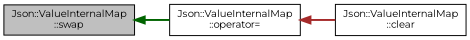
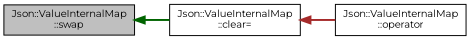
node "Json::ValueInternalMap ::operator=": label "Json::ValueInternalMap ::operator=" -> "Json::ValueInternalMap ::clear="
node "Json::ValueInternalMap ::clear": label "Json::ValueInternalMap ::clear" -> "Json::ValueInternalMap ::operator"
